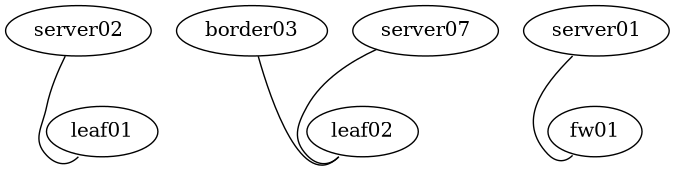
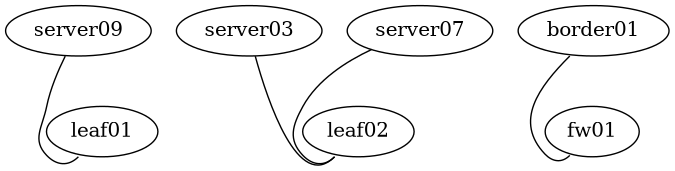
node "server02": label "server02" -> "server09"
node "border03": label "border03" -> "server03"
node "server01": label "server01" -> "border01"
